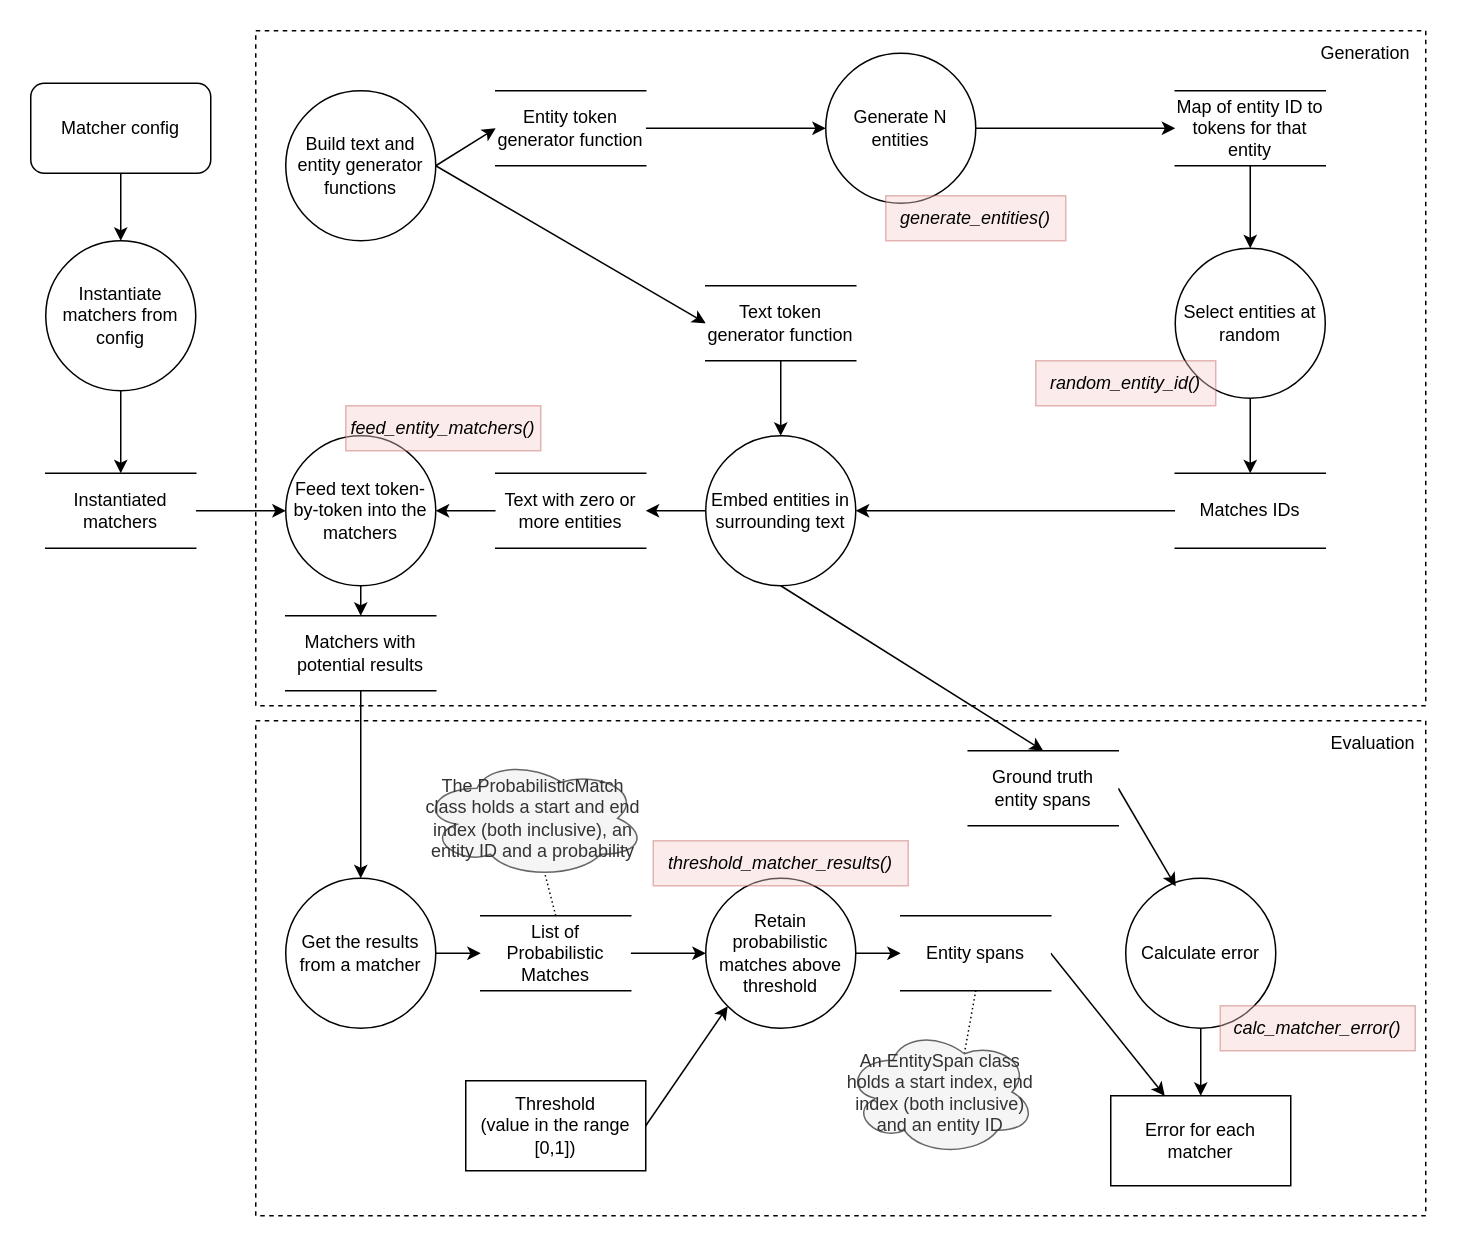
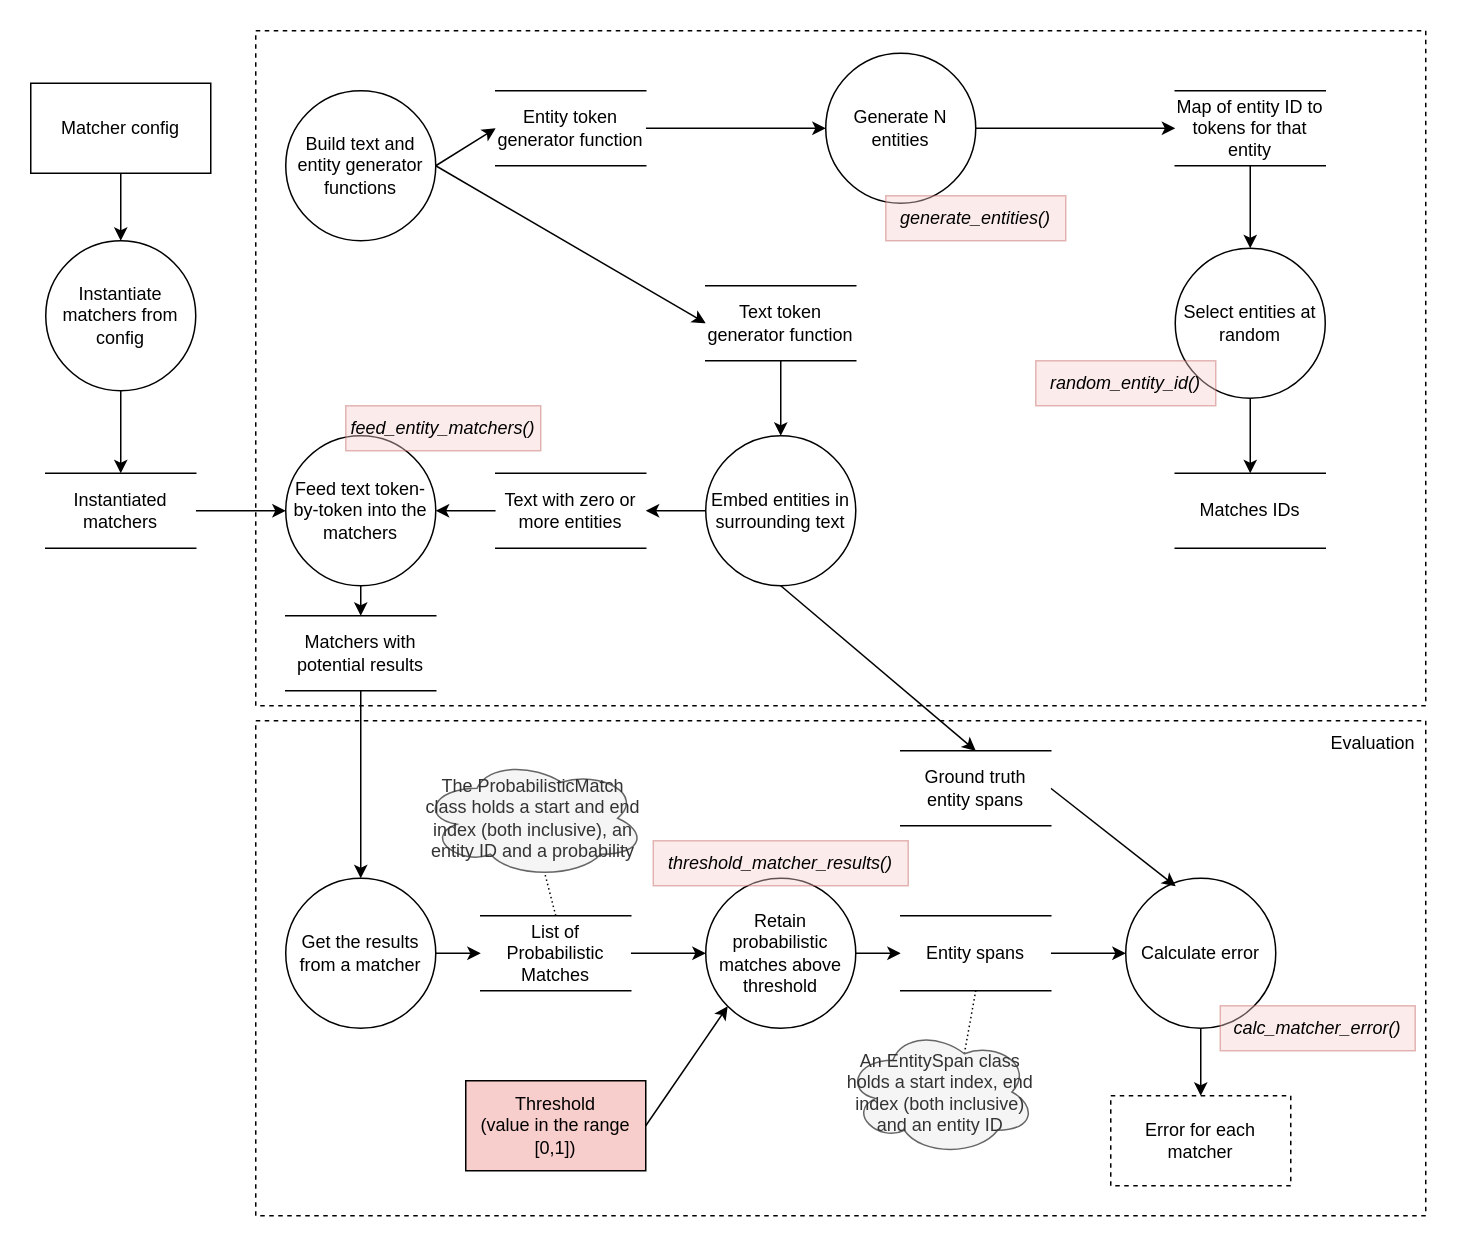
node "Generation": removed
node "Matcher config": shape rounded rectangle -> rectangle
edge "Matches IDs" -> "Embed entities in surrounding text": removed
node "Ground truth entity spans": moved (1043, 788) -> (976, 788)
edge "Entity spans" -> "Error for each matcher": now "Entity spans" -> "Calculate error"
node "Threshold(value in the range [0,1])": fillcolor #ffffff -> #f8cecc
node "Error for each matcher": style solid -> dashed
